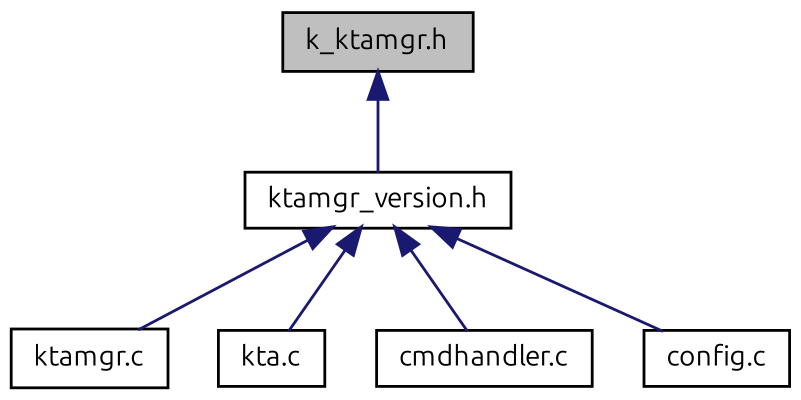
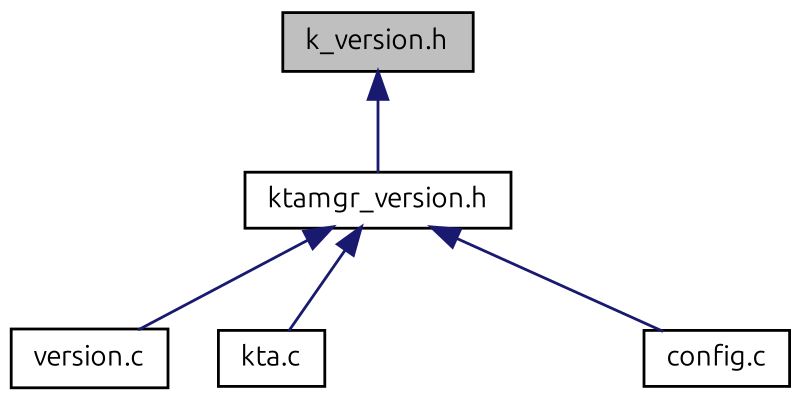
node "k_ktamgr.h": label "k_ktamgr.h" -> "k_version.h"
node "ktamgr.c": label "ktamgr.c" -> "version.c"
node "cmdhandler.c": removed
